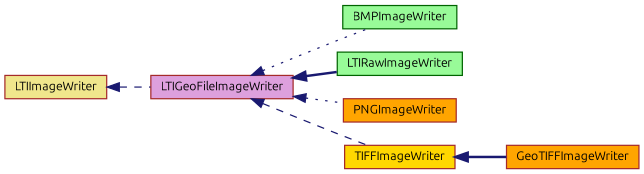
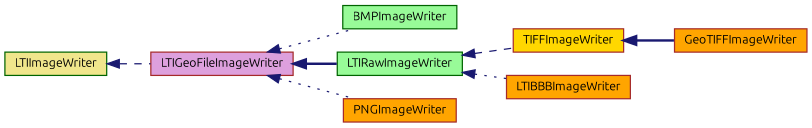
node "LTIImageWriter": color brown -> darkgreen
node "LTIBBBImageWriter": added
edge "TIFFImageWriter" -> "LTIGeoFileImageWriter": now "TIFFImageWriter" -> "LTIRawImageWriter"
